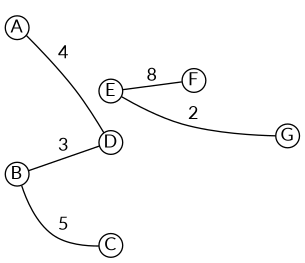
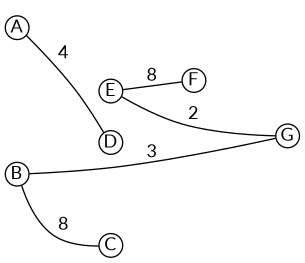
edge "D" -- "B": now "G" -- "B"
edge "B" -- "C": label "5" -> "8"
